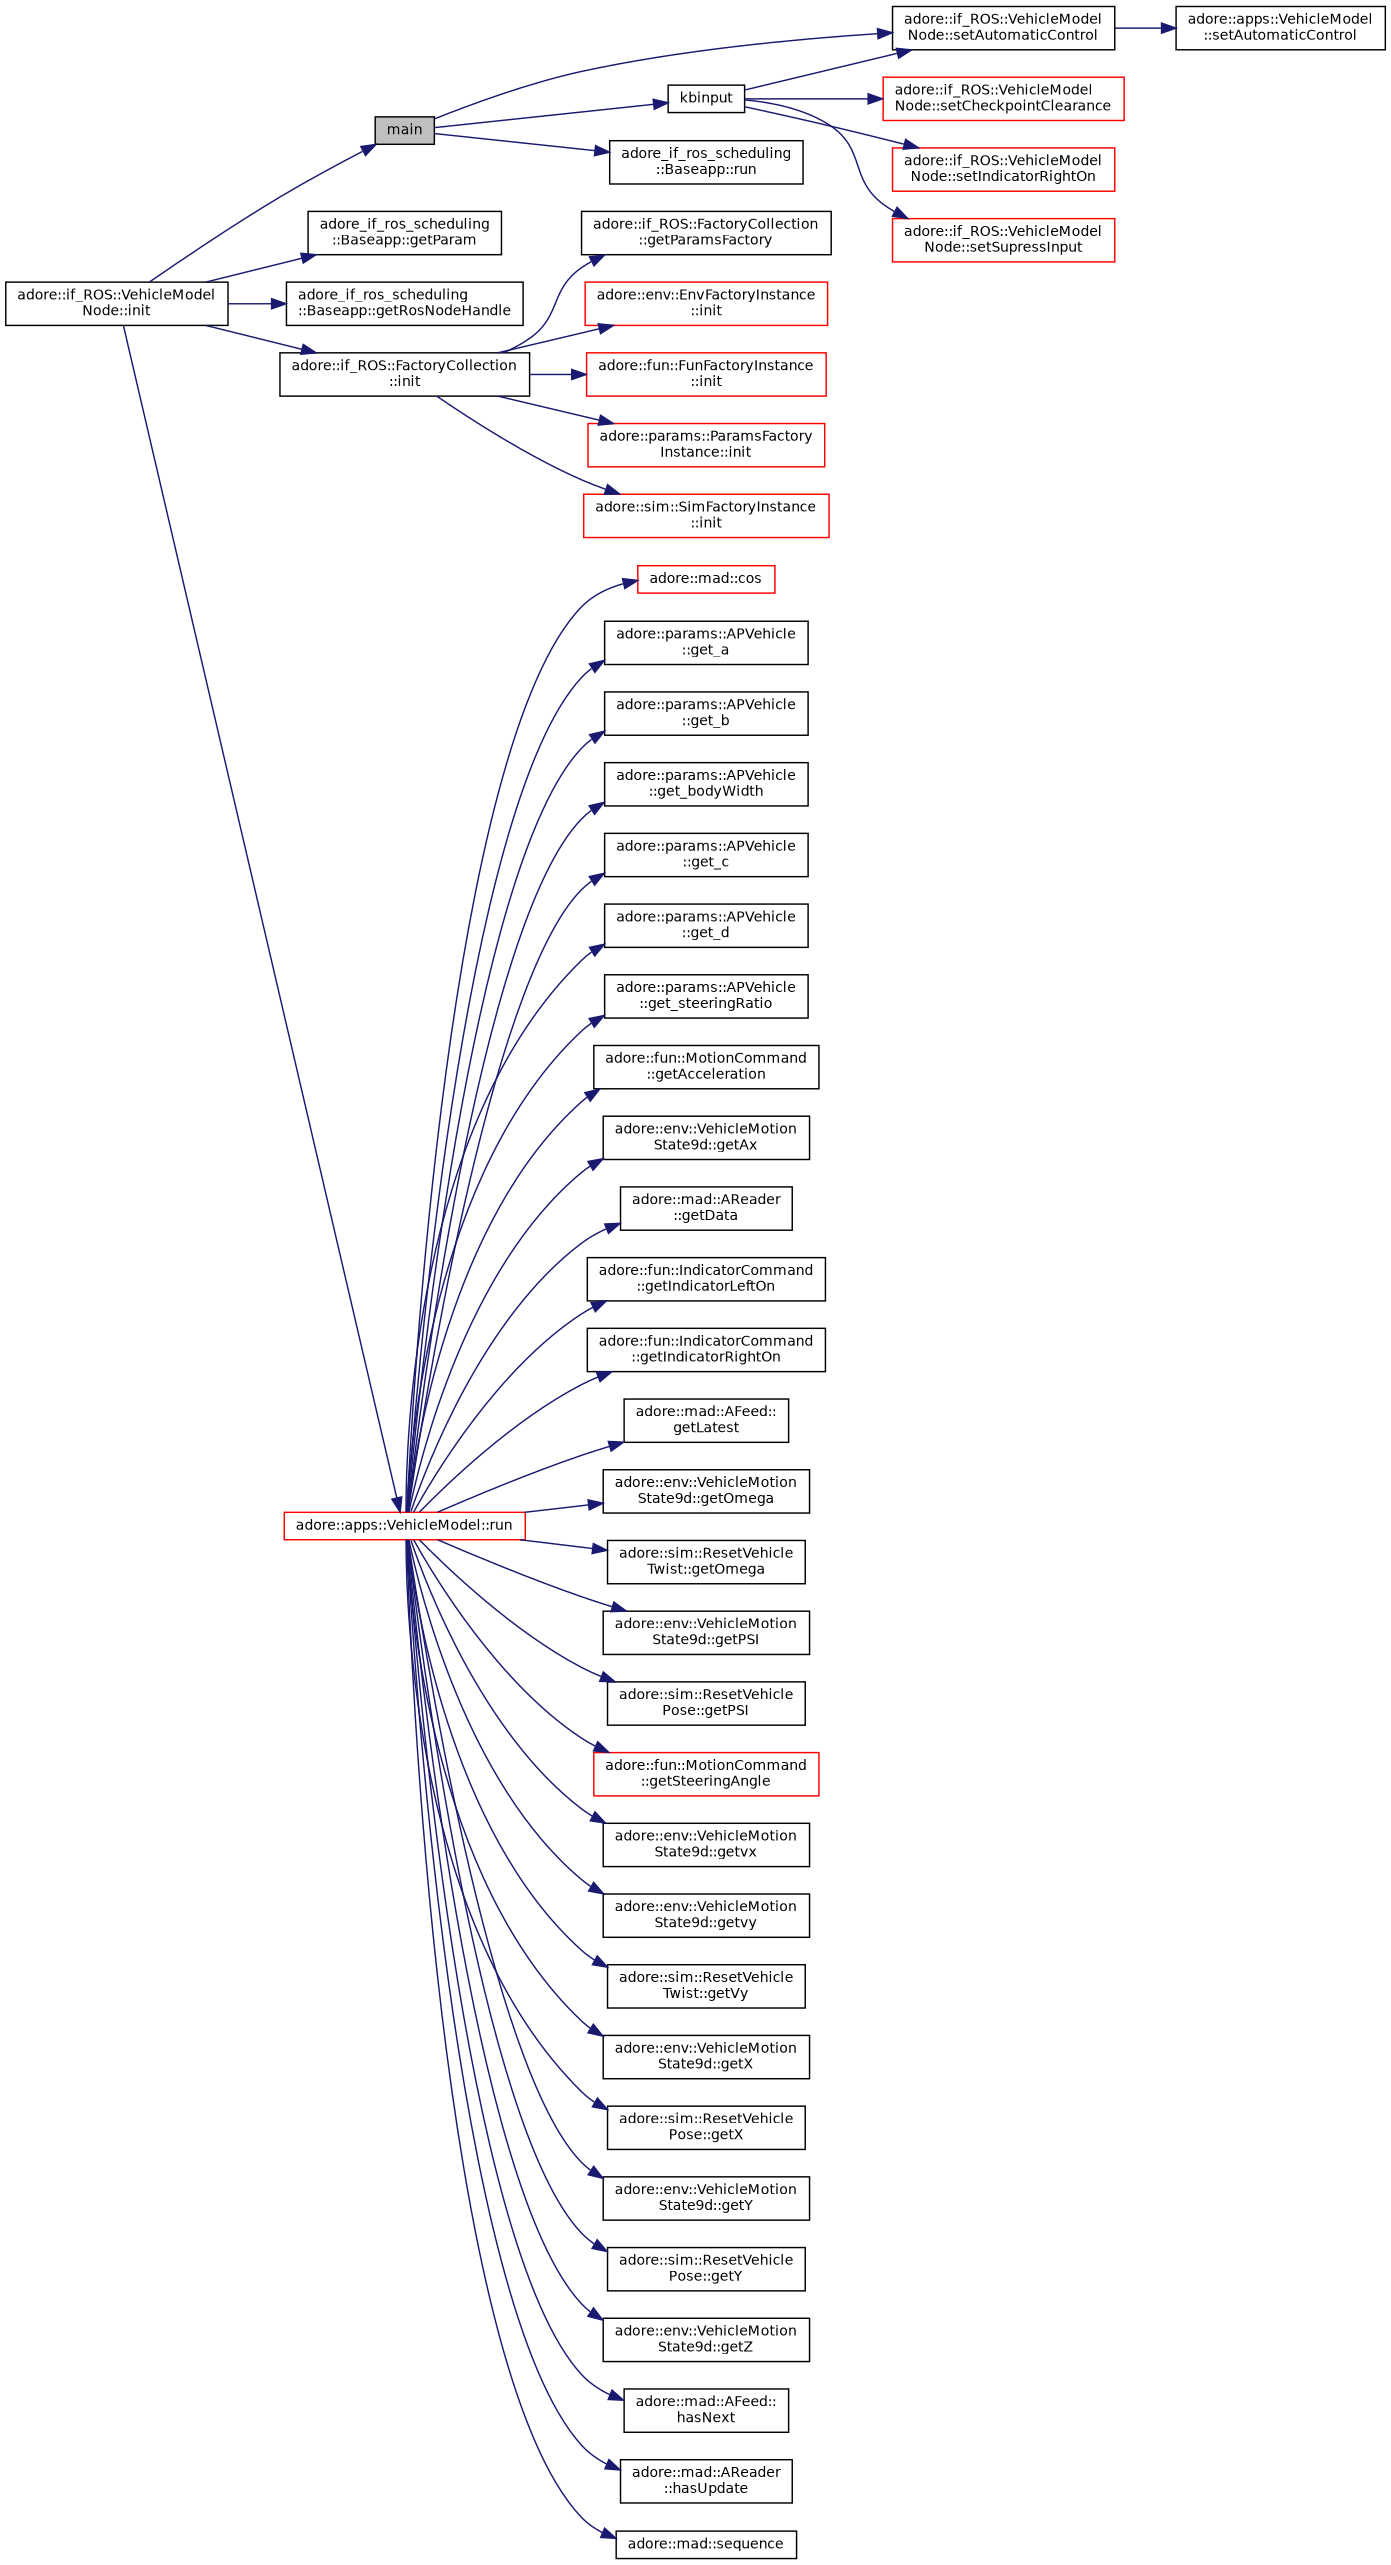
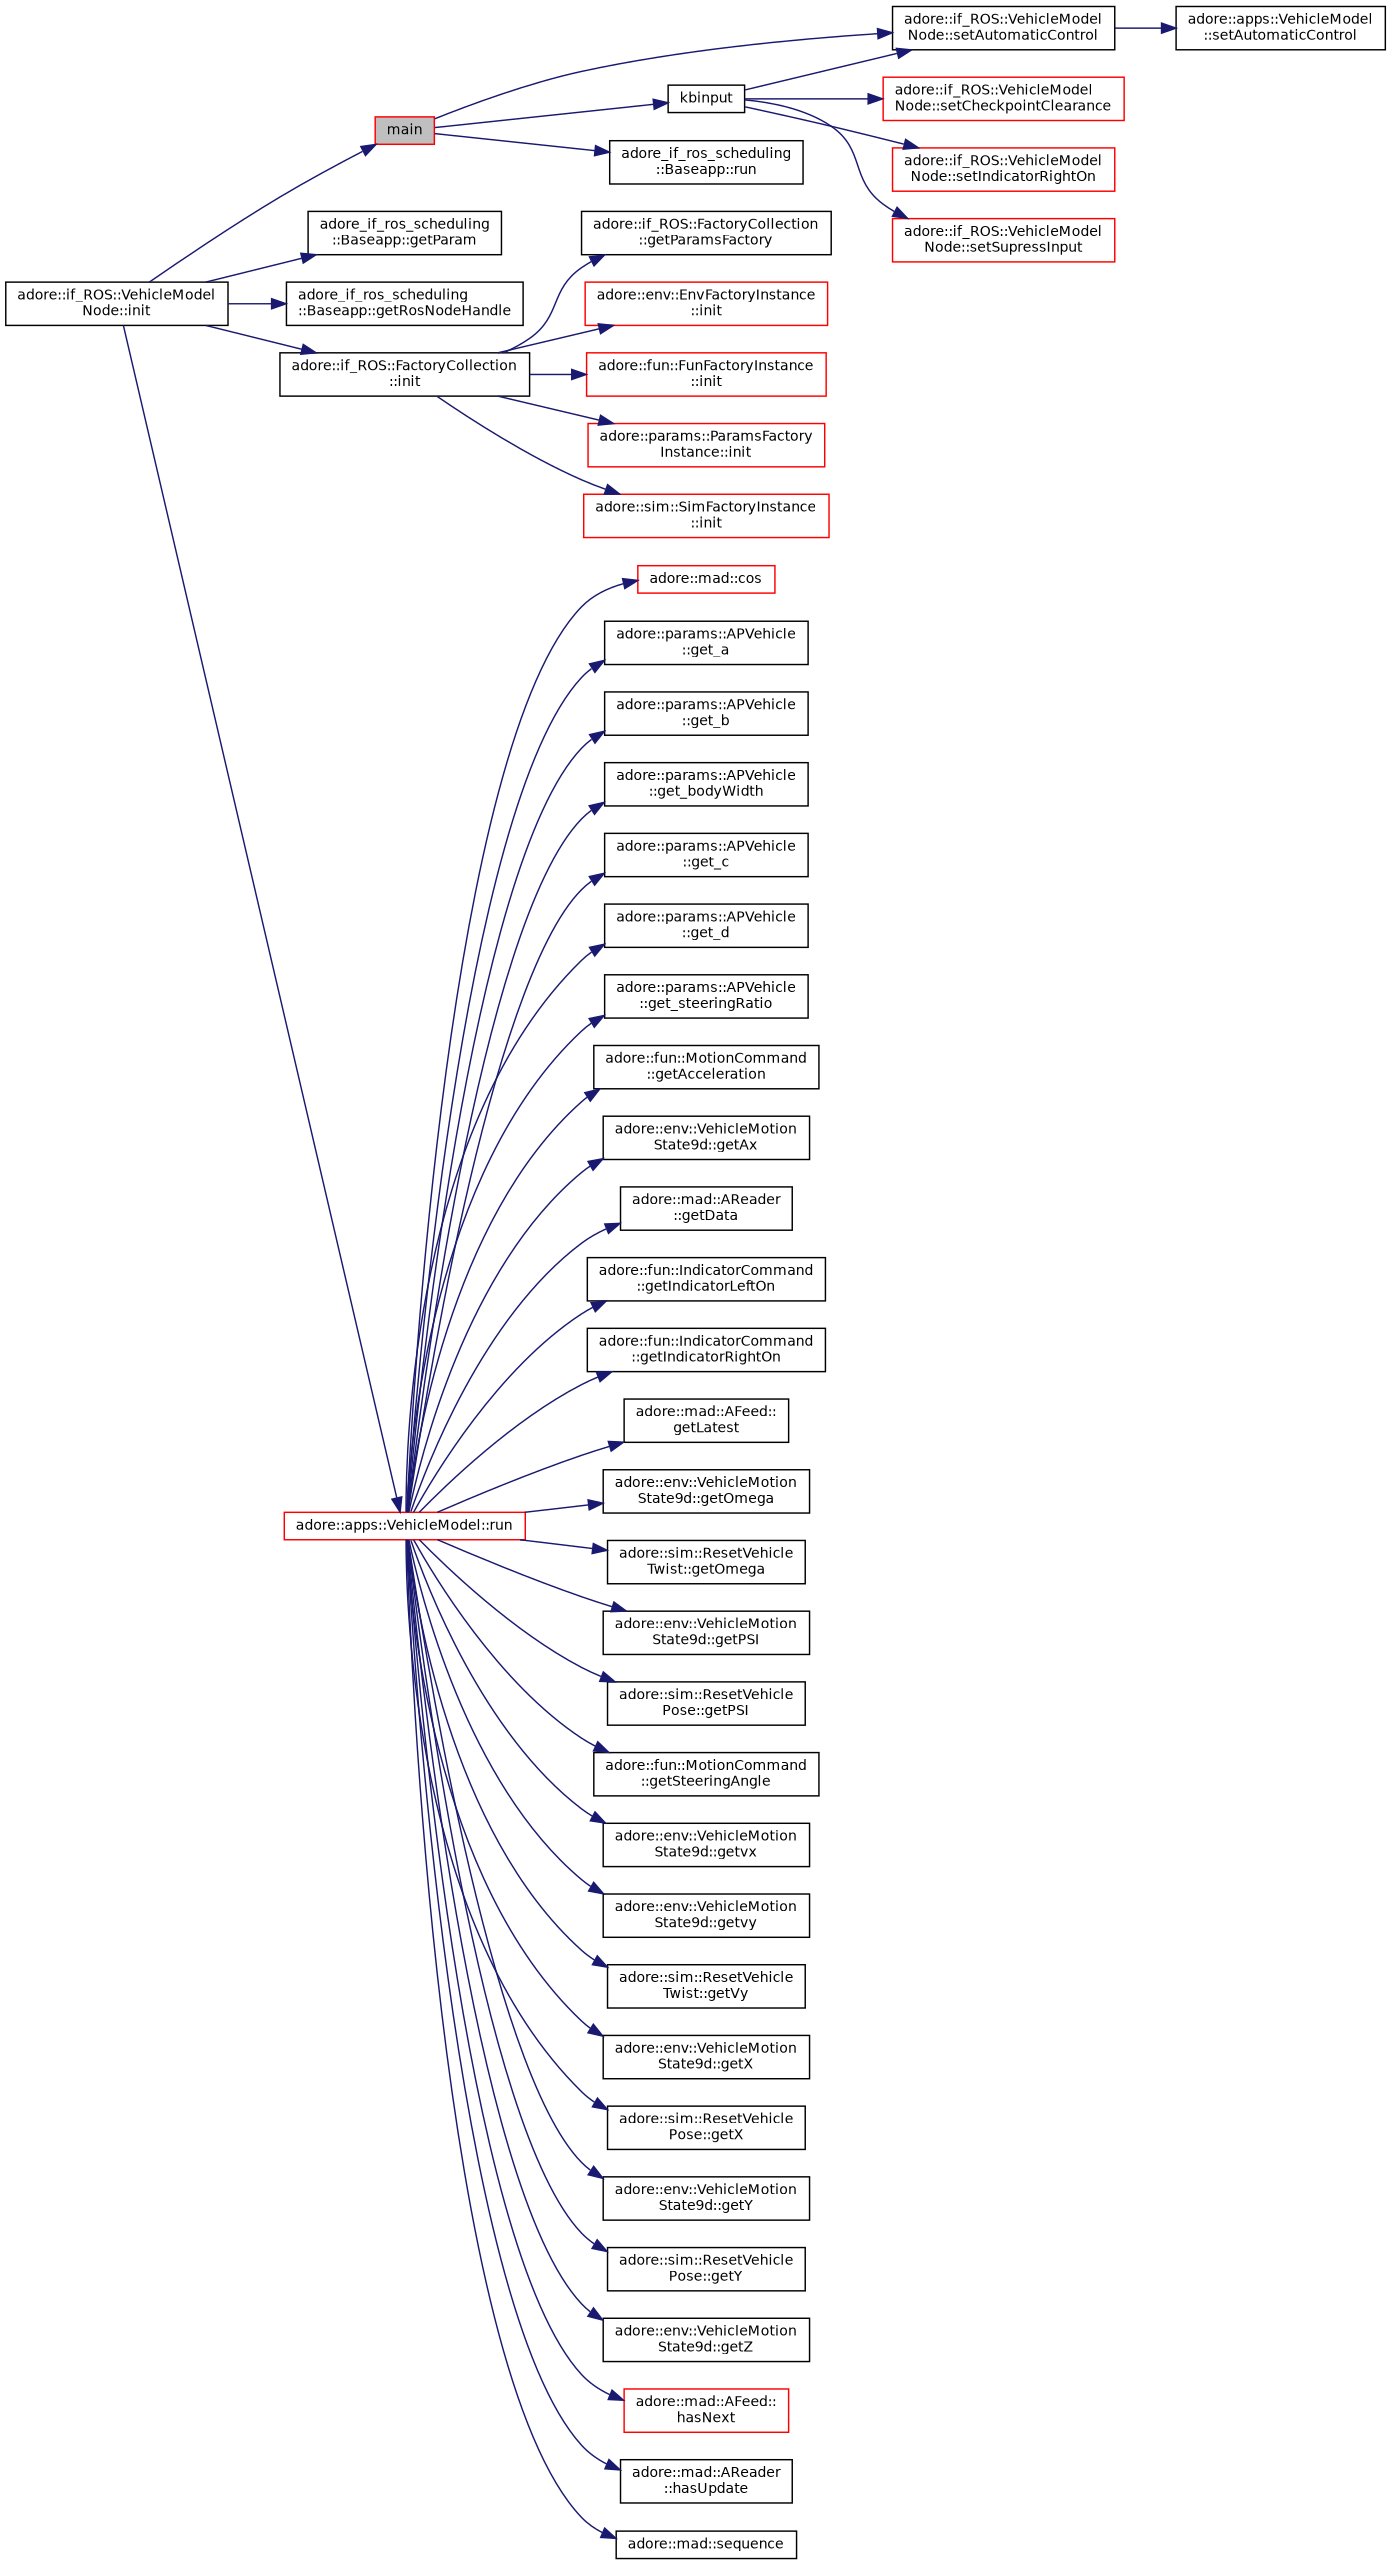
node "main": color black -> red
node "adore::fun::MotionCommand ::getSteeringAngle": color red -> black
node "adore::mad::AFeed:: hasNext": color black -> red
